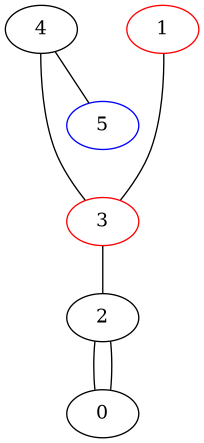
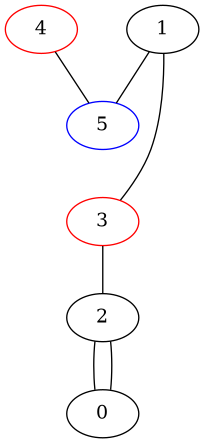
node "4": color black -> red
node "1": color red -> black
edge "1" -- "5": added
edge "4" -- "3": removed
